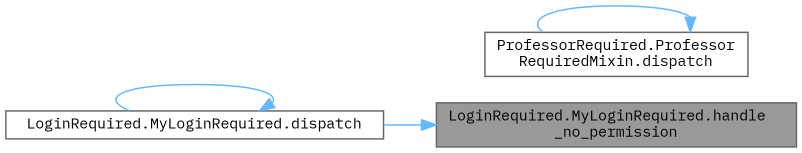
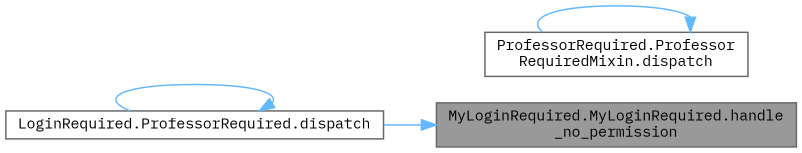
node "LoginRequired.MyLoginRequired.dispatch": label "LoginRequired.MyLoginRequired.dispatch" -> "LoginRequired.ProfessorRequired.dispatch"
node "LoginRequired.MyLoginRequired.handle _no_permission": label "LoginRequired.MyLoginRequired.handle _no_permission" -> "MyLoginRequired.MyLoginRequired.handle _no_permission"
